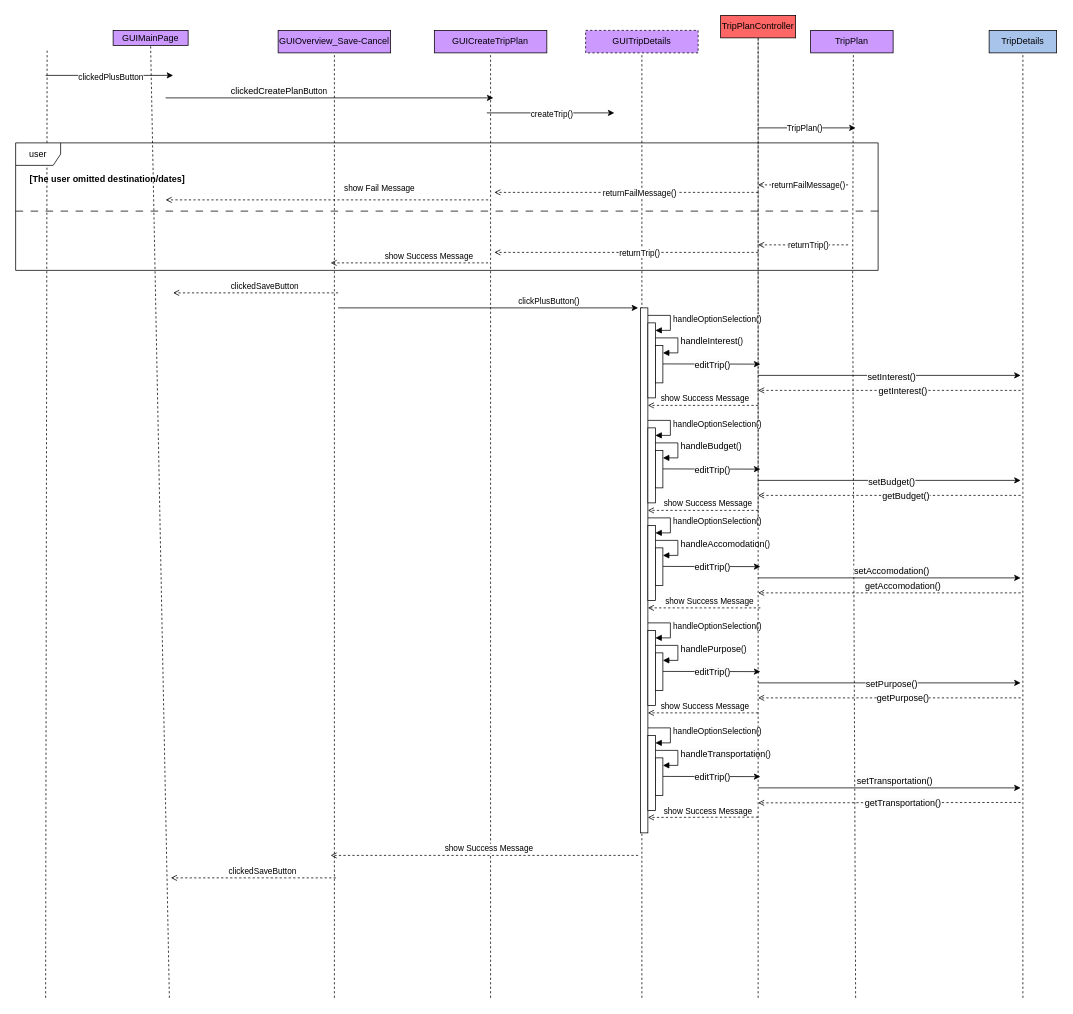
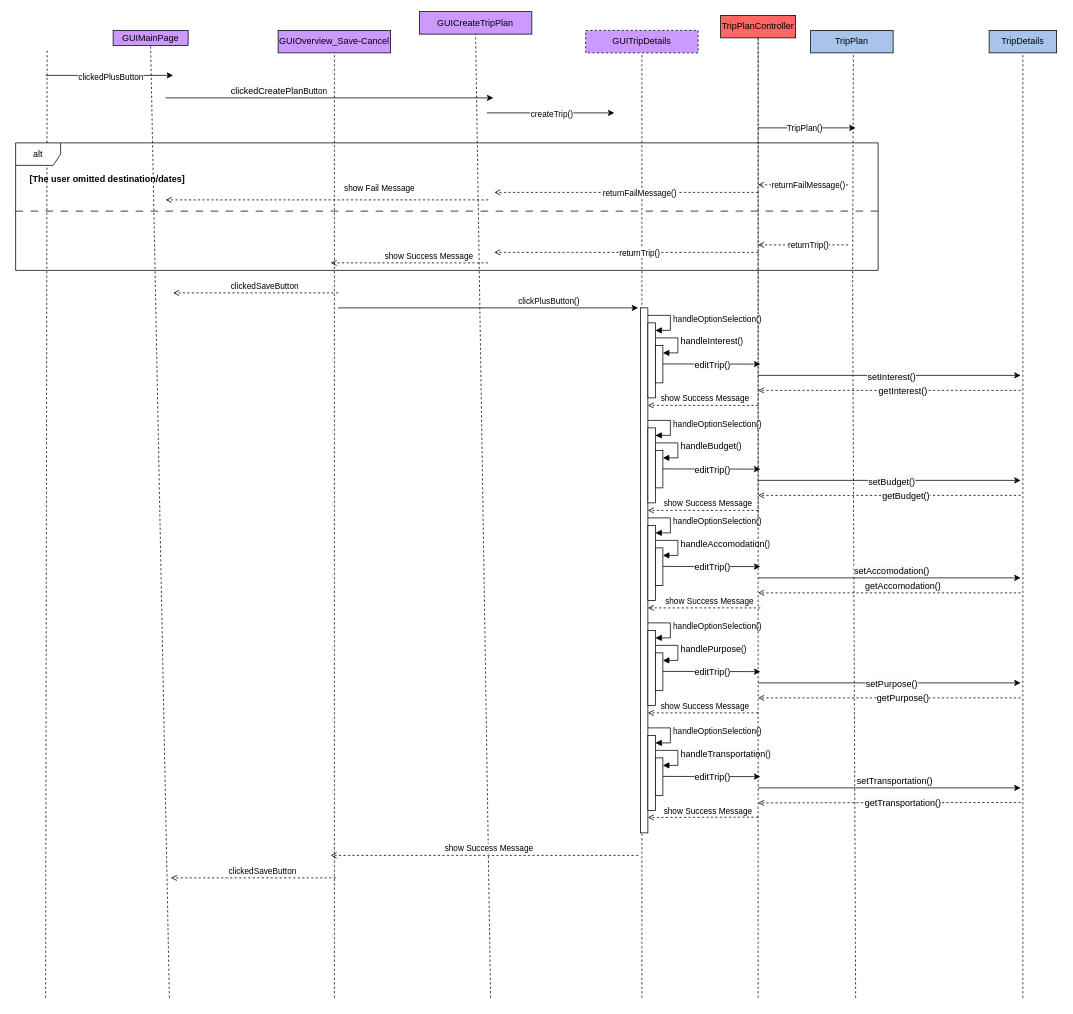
node "GUICreateTripPlan": moved (490, 42) -> (475, 23)
node "TripPlan": fillcolor #cc99ff -> #a9c4eb
node "user": label "user" -> "alt"
